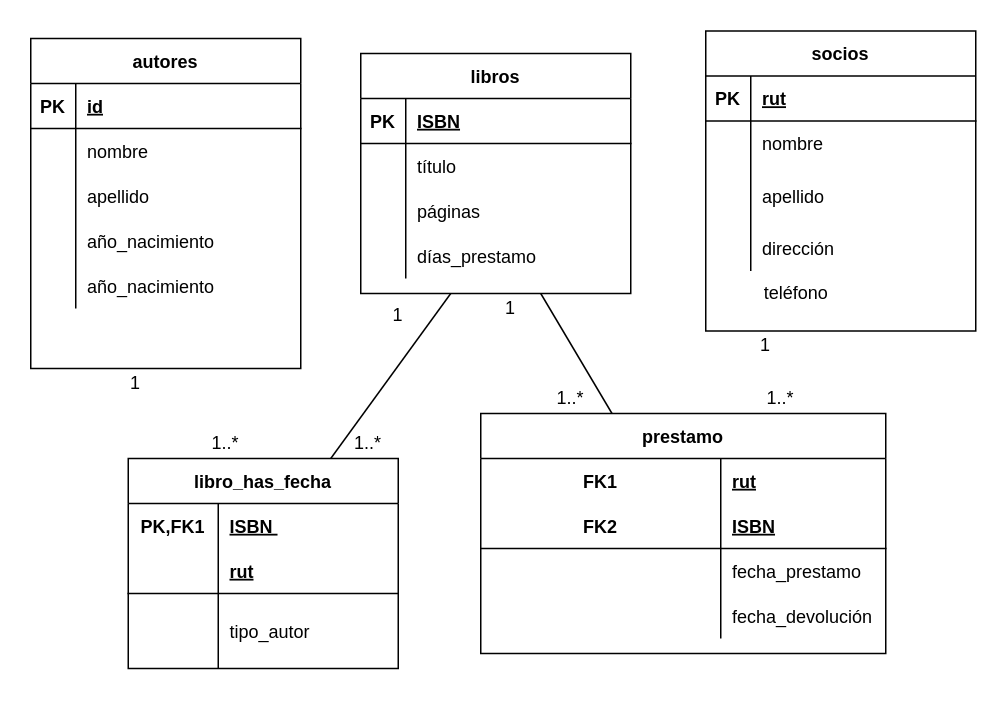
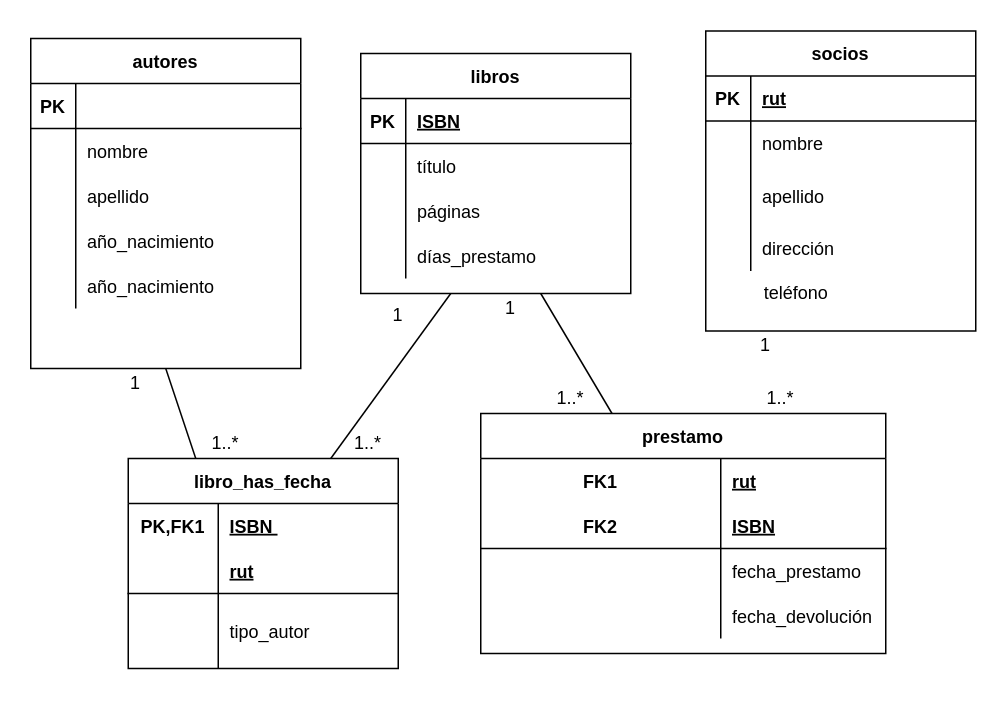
node "id": removed
edge "autores" -- "libro_has_fecha": added
